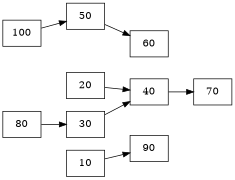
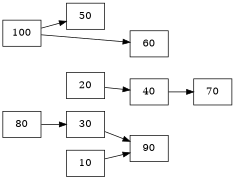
edge "50" -> "60": now "100" -> "60"
edge "30" -> "40": now "30" -> "90"
